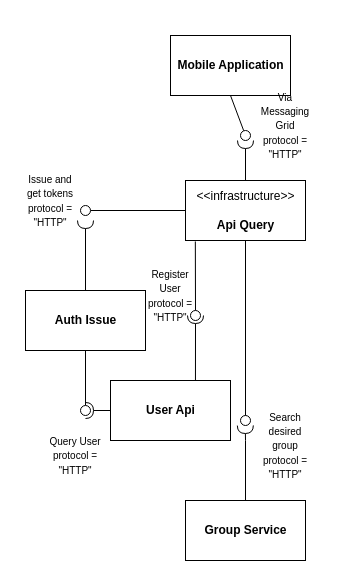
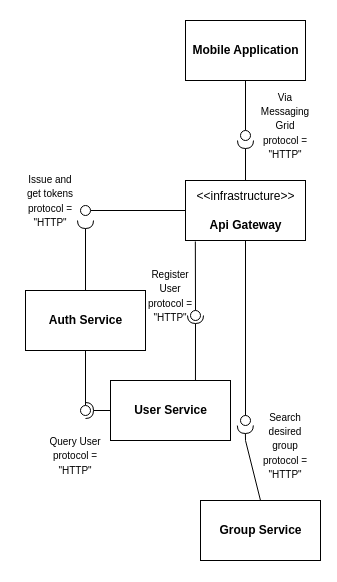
node "Mobile Application": moved (231, 66) -> (246, 51)
node "<<infrastructure>> Api Query": label "<<infrastructure>> Api Query" -> "<<infrastructure>> Api Gateway"
node "Auth Issue": label "Auth Issue" -> "Auth Service"
node "User Api": label "User Api" -> "User Service"
node "Group Service": moved (246, 531) -> (261, 531)
